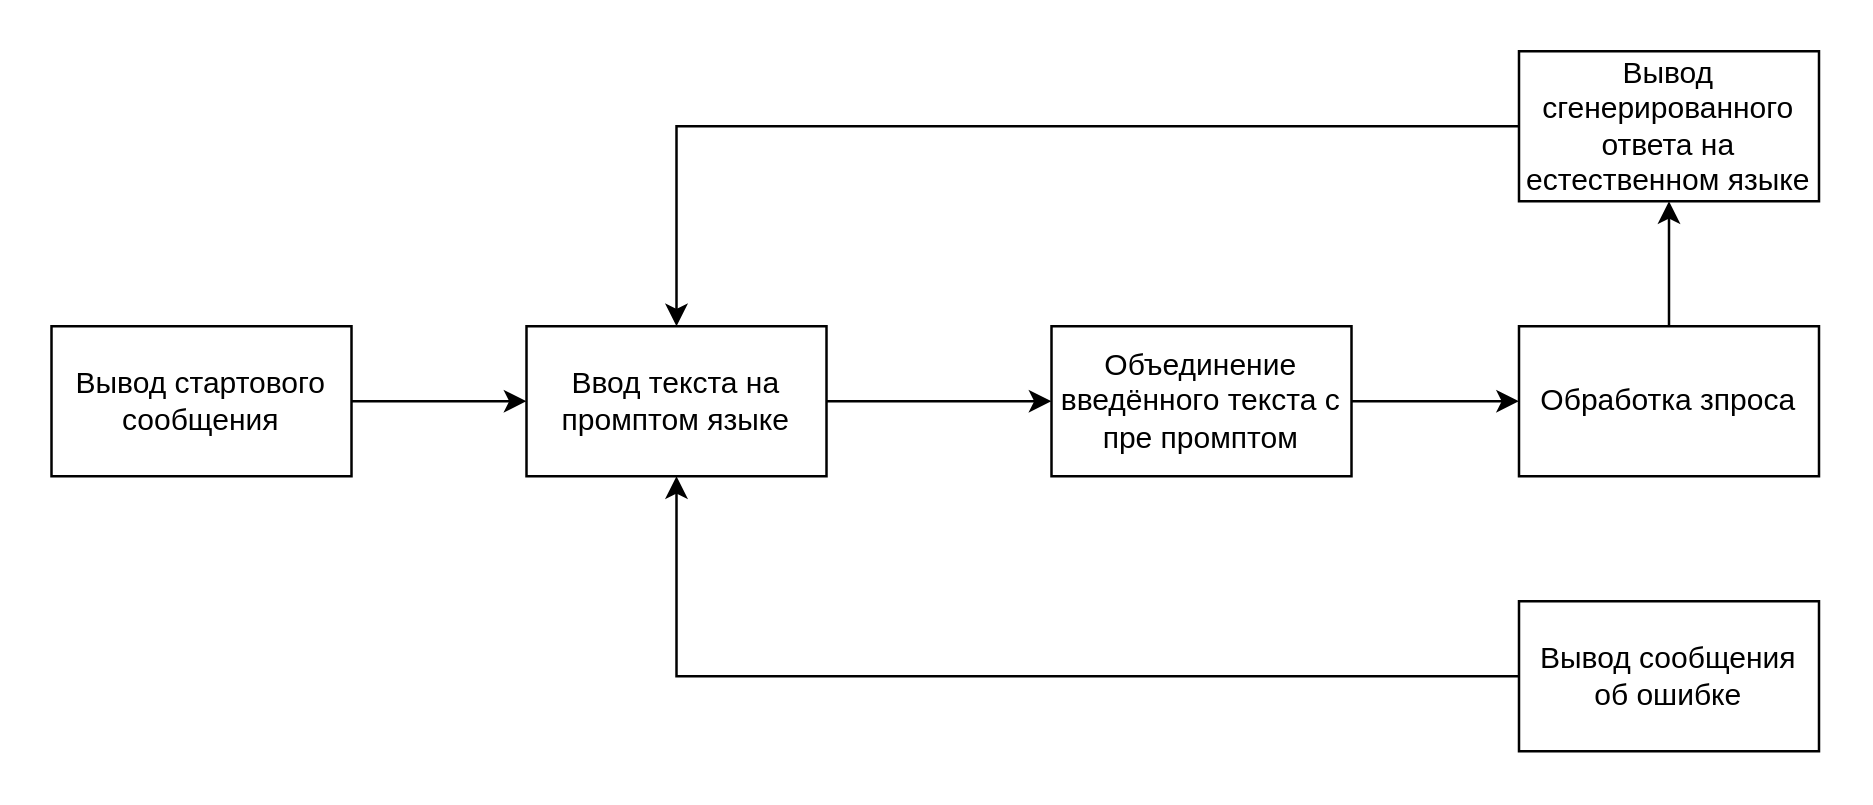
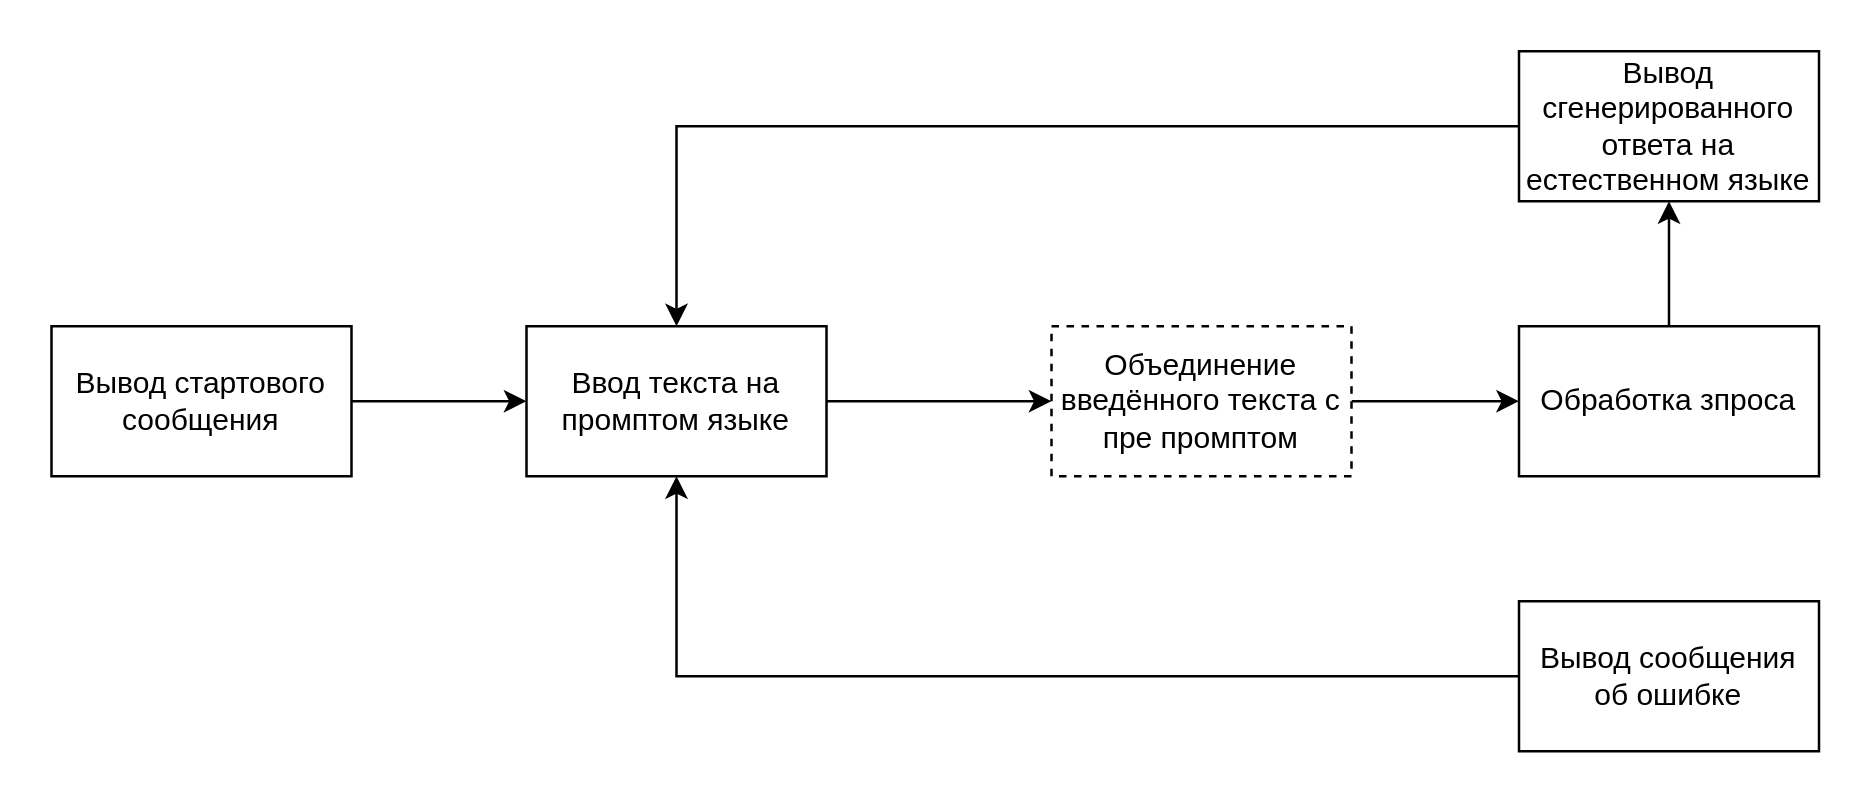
node "Объединение введённого текста с пре промптом": style solid -> dashed
